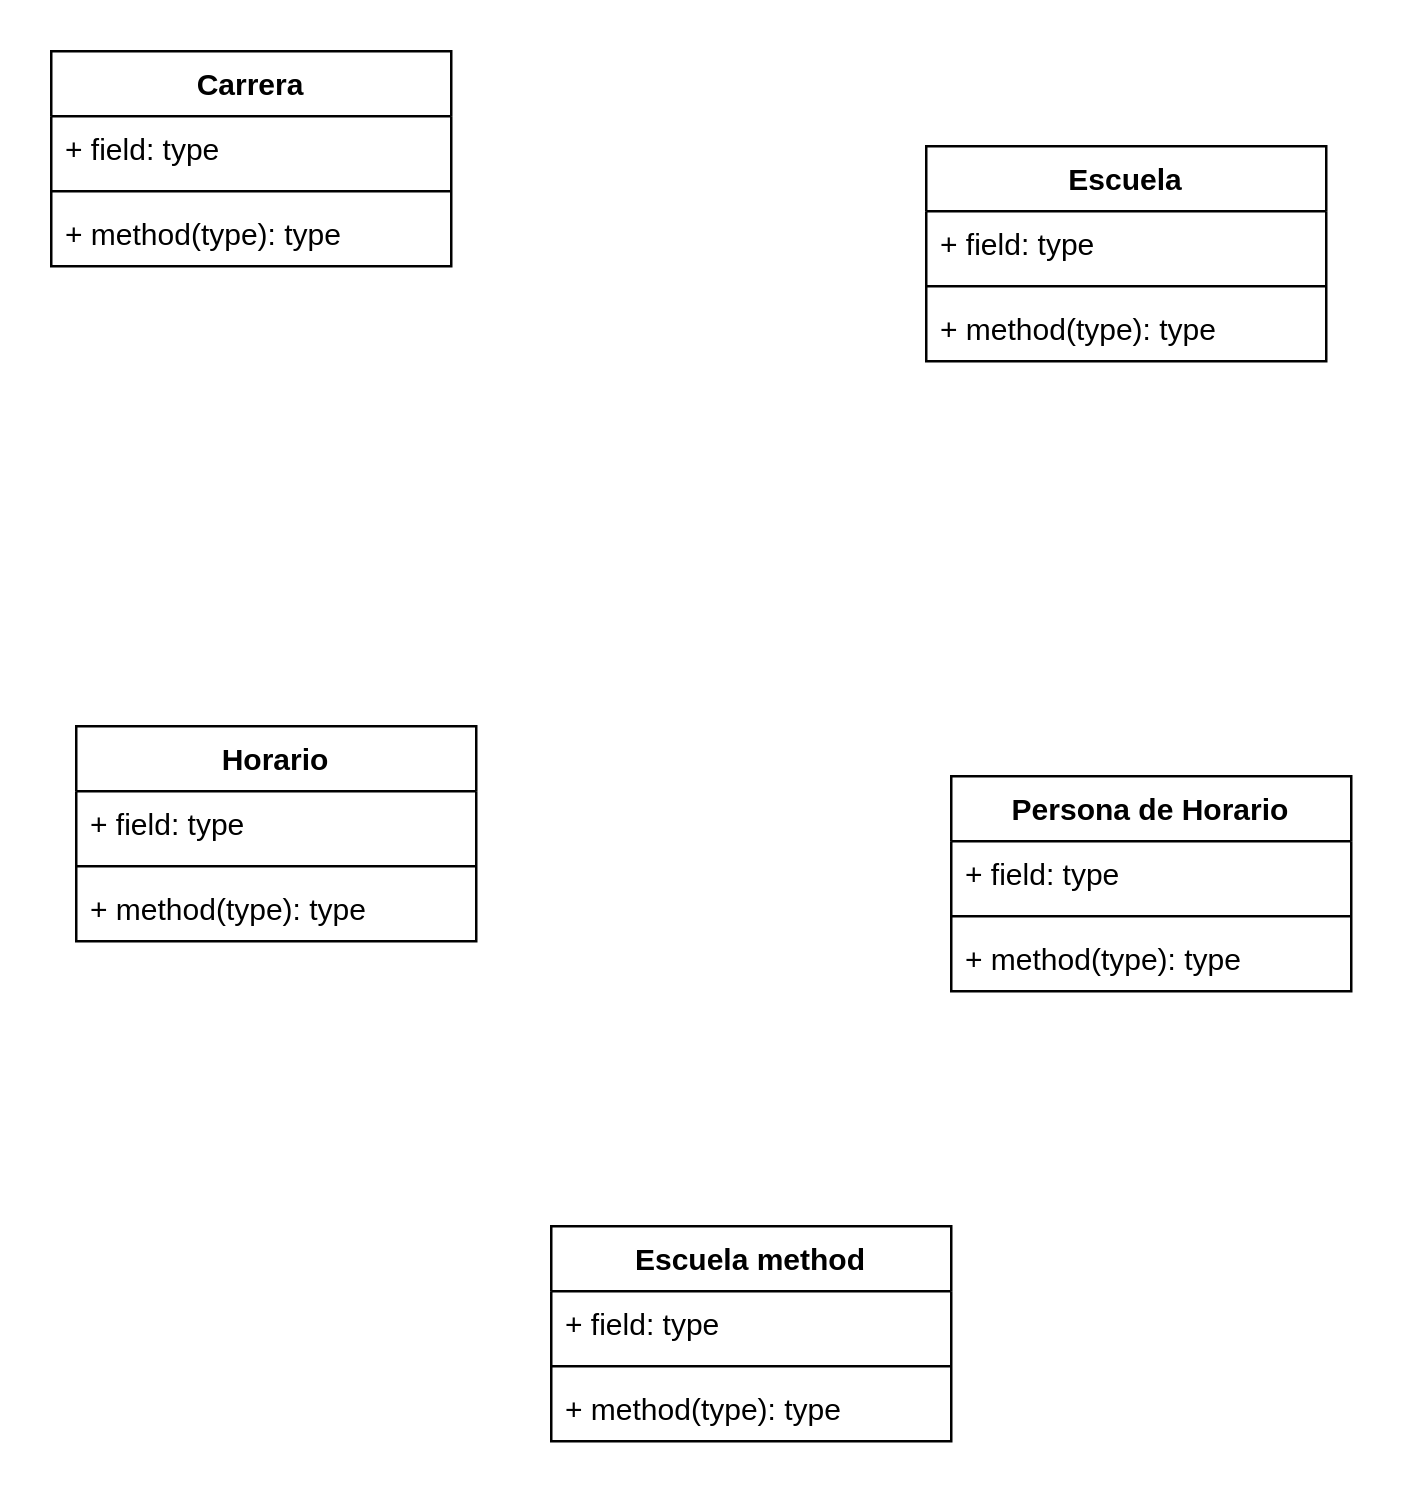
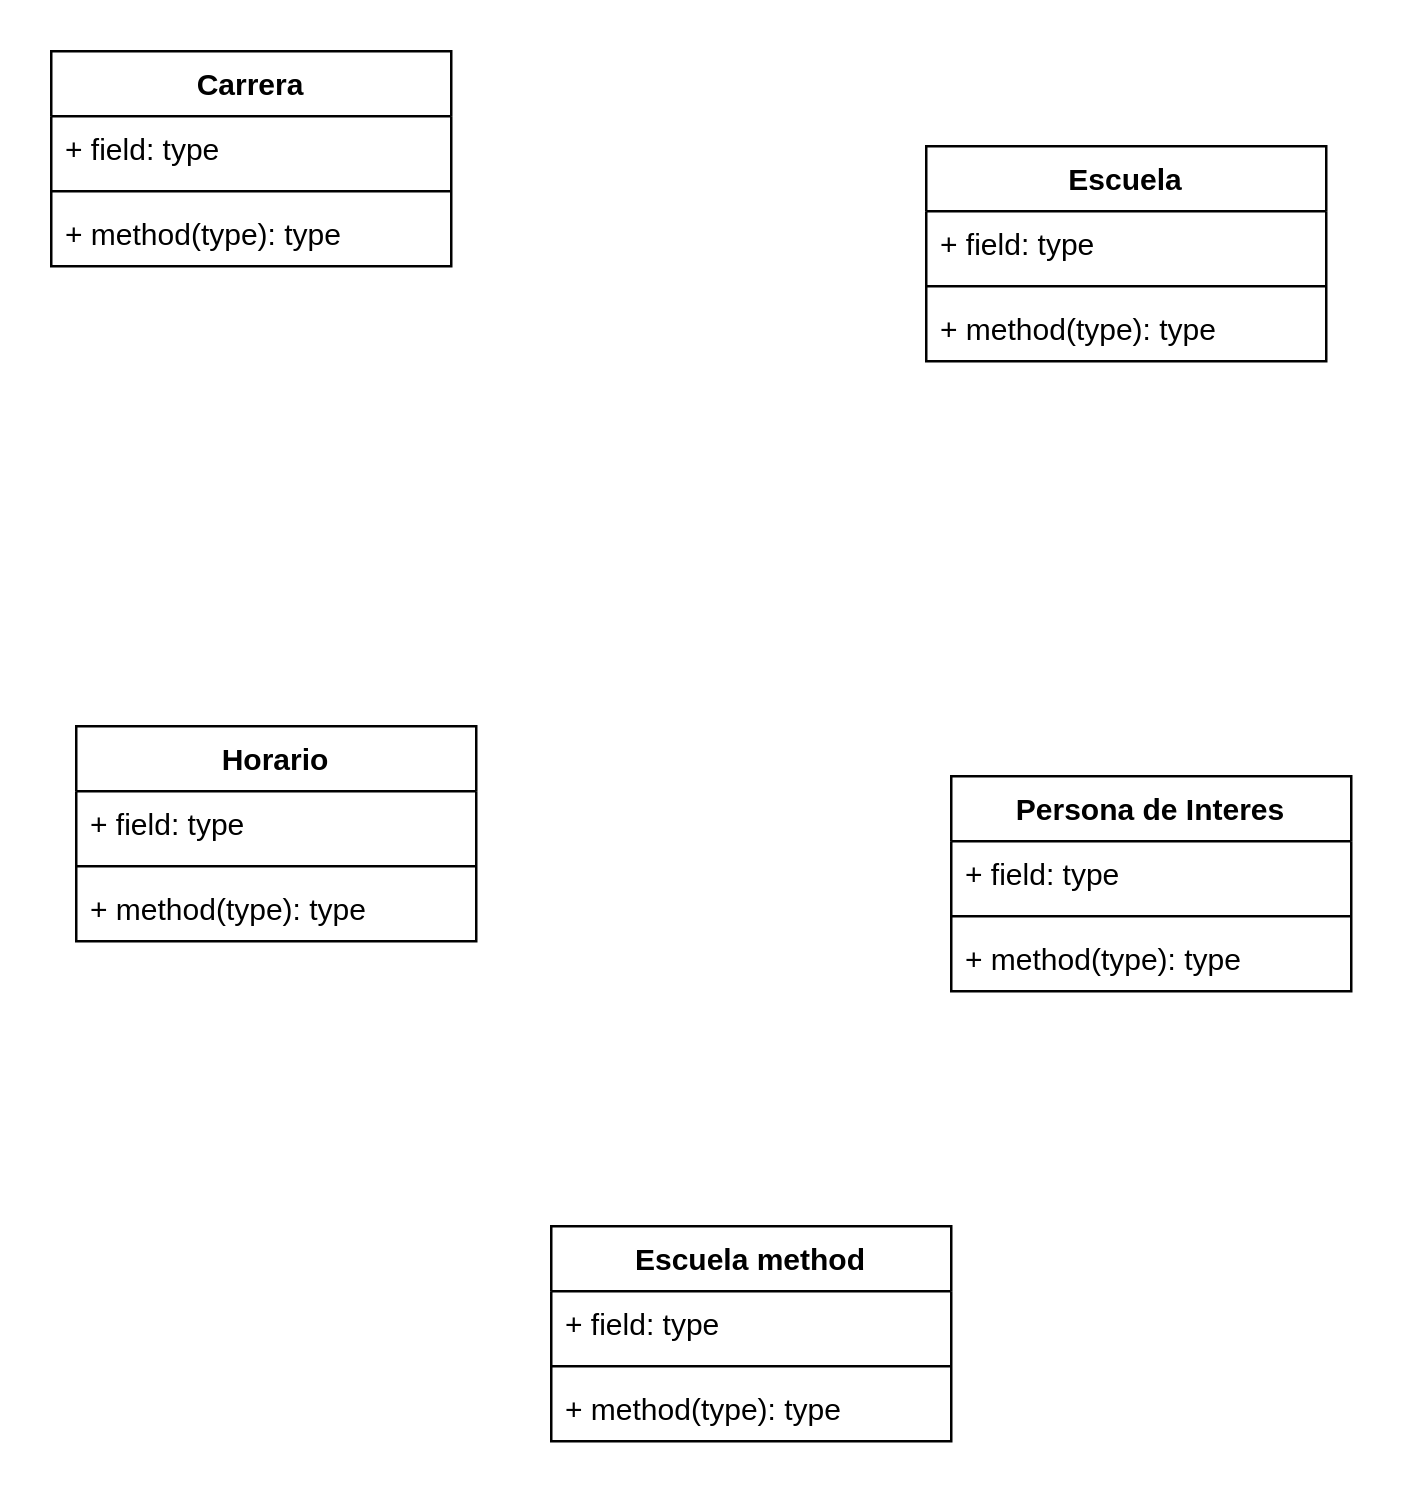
node "Persona de Horario": label "Persona de Horario" -> "Persona de Interes"
